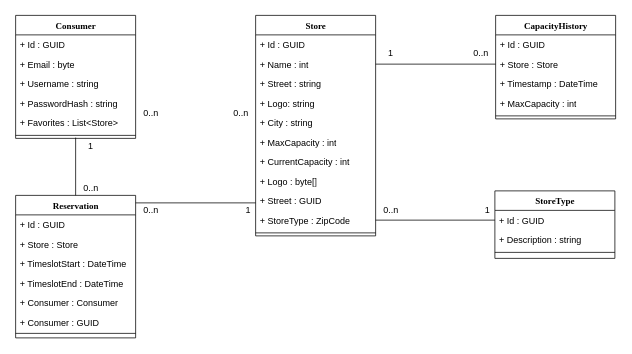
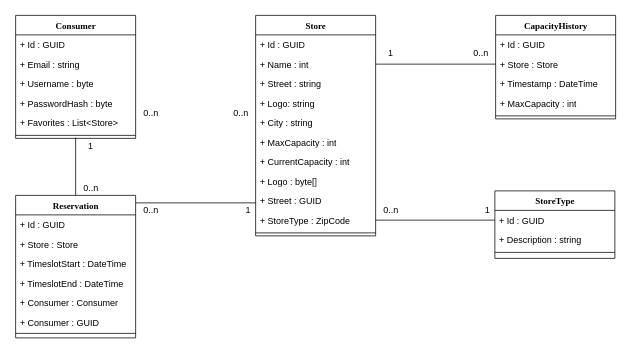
node "+ Email : byte": label "+ Email : byte" -> "+ Email : string"
node "+ Username : string": label "+ Username : string" -> "+ Username : byte"
node "+ PasswordHash : string": label "+ PasswordHash : string" -> "+ PasswordHash : byte"
